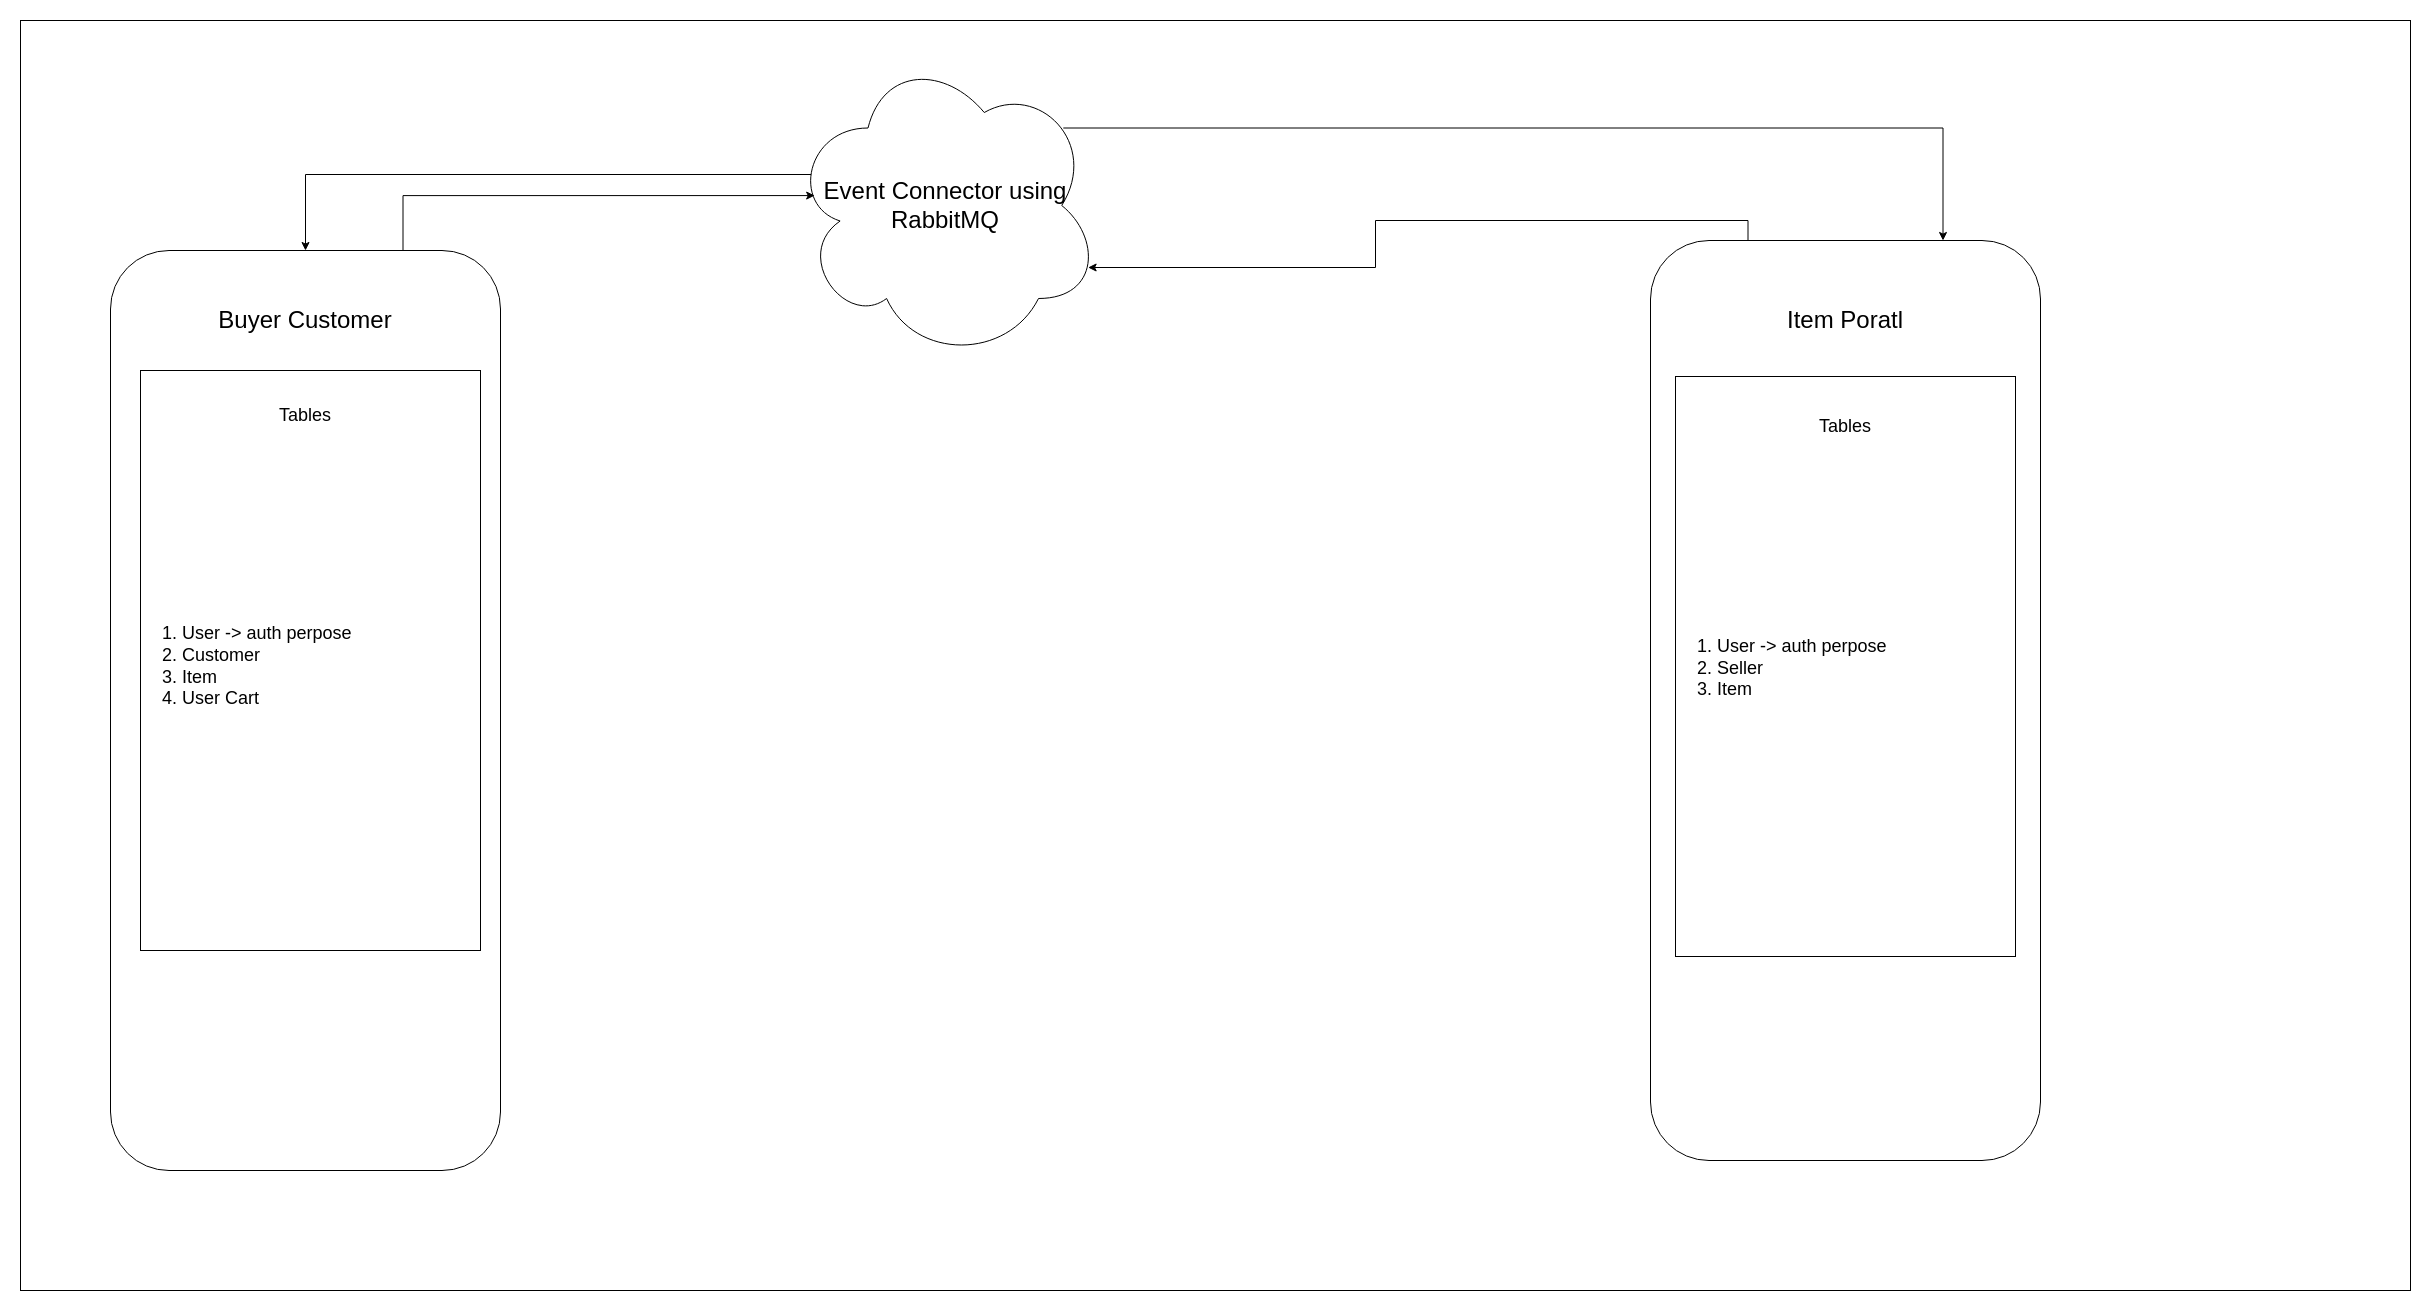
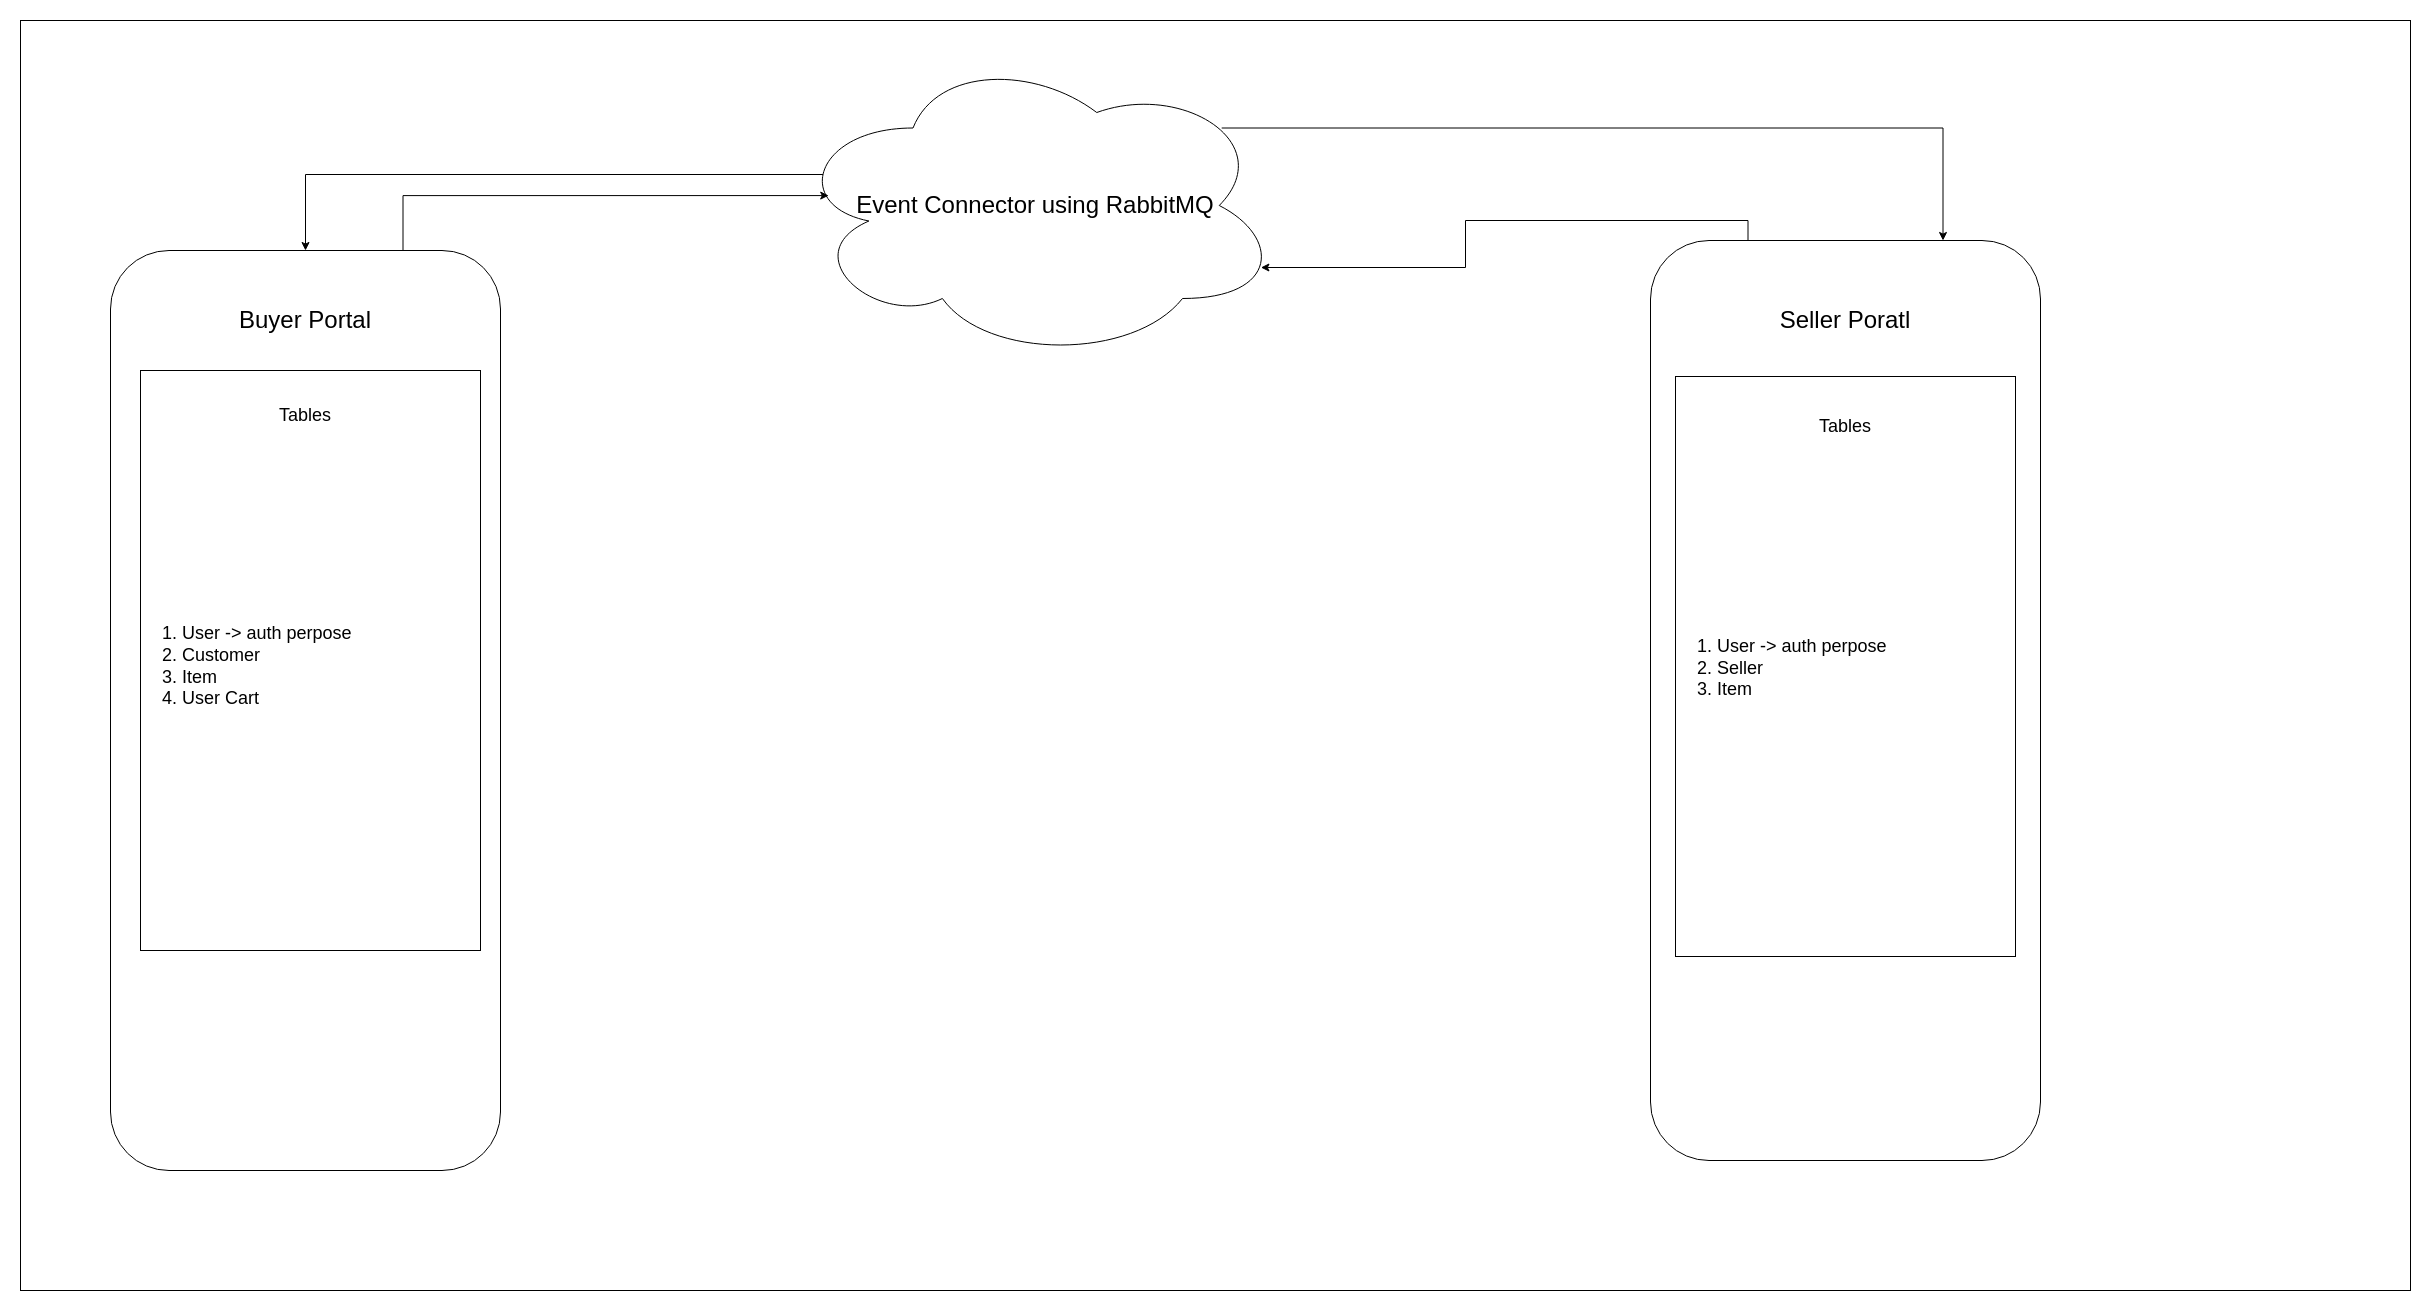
node "Event Connector using RabbitMQ": size 310x310 -> 490x310
node "Buyer Customer": label "Buyer Customer" -> "Buyer Portal"
node "Item Poratl": label "Item Poratl" -> "Seller Poratl"
